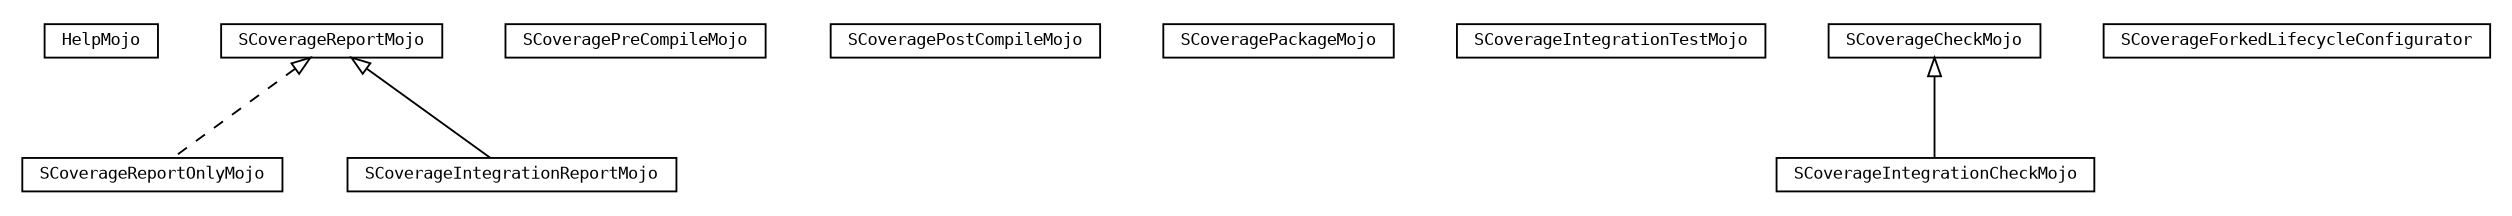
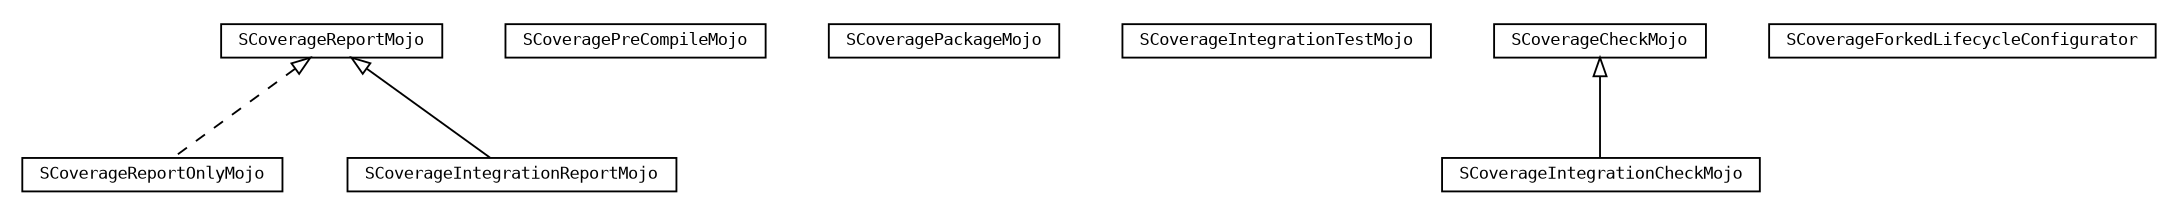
node "HelpMojo": removed
node "SCoveragePostCompileMojo": removed
